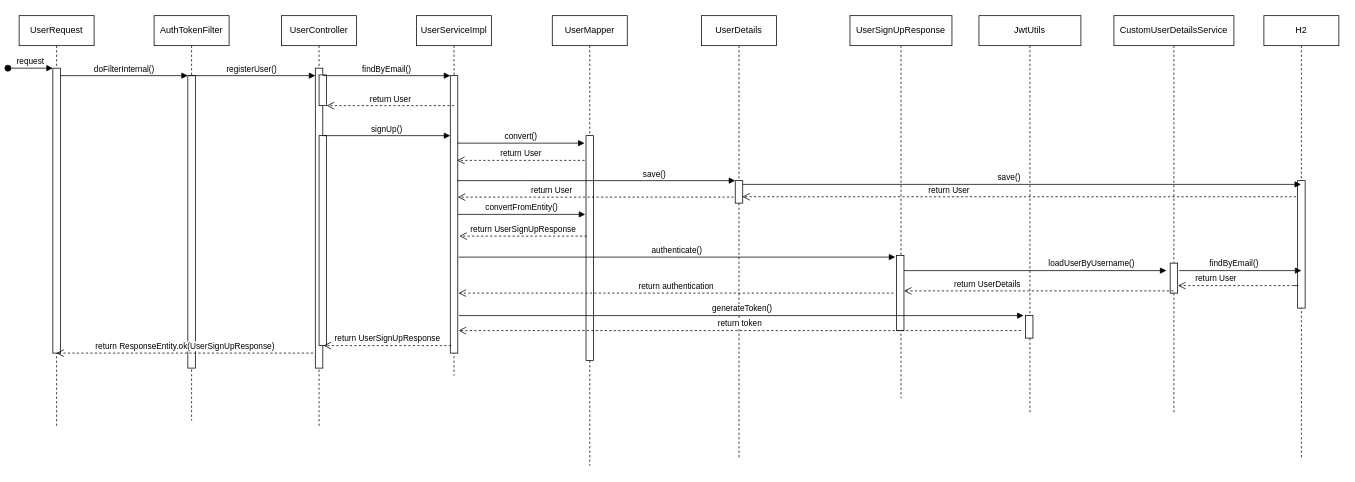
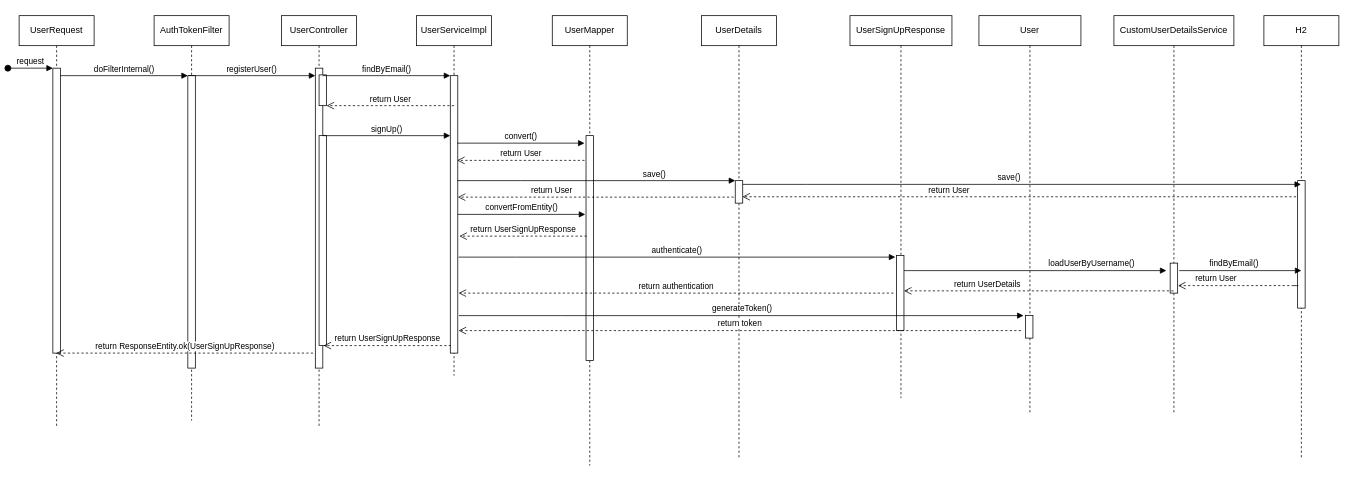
node "JwtUtils": label "JwtUtils" -> "User"
